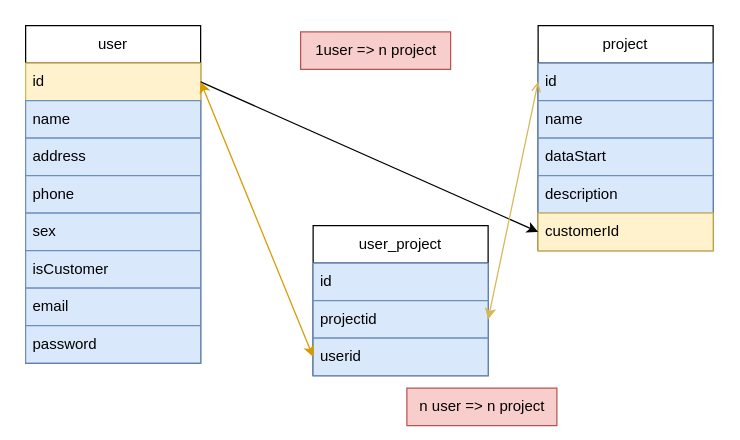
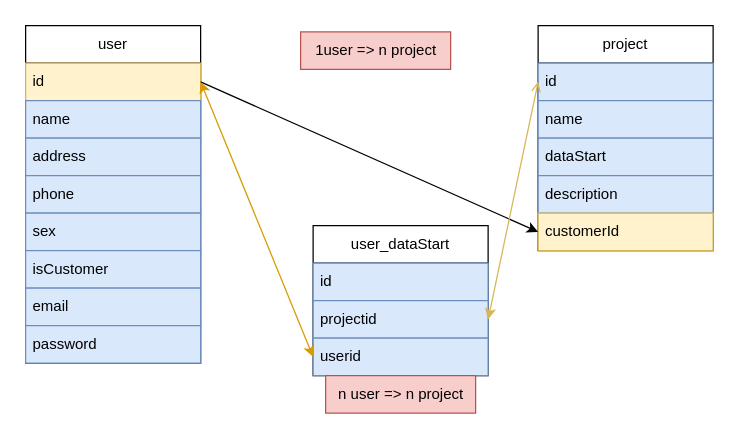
node "user_project": label "user_project" -> "user_dataStart"
node "n user => n project": moved (482, 407) -> (401, 394)
